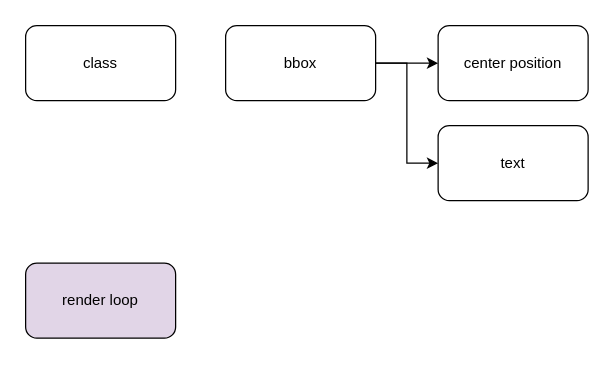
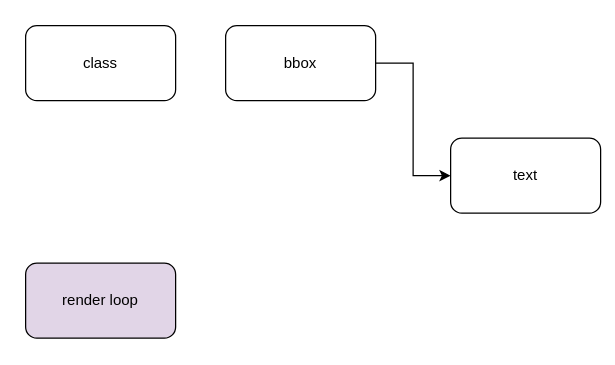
edge "bbox" -> "center position": removed
node "center position": removed
node "text": moved (513, 163) -> (526, 176)
